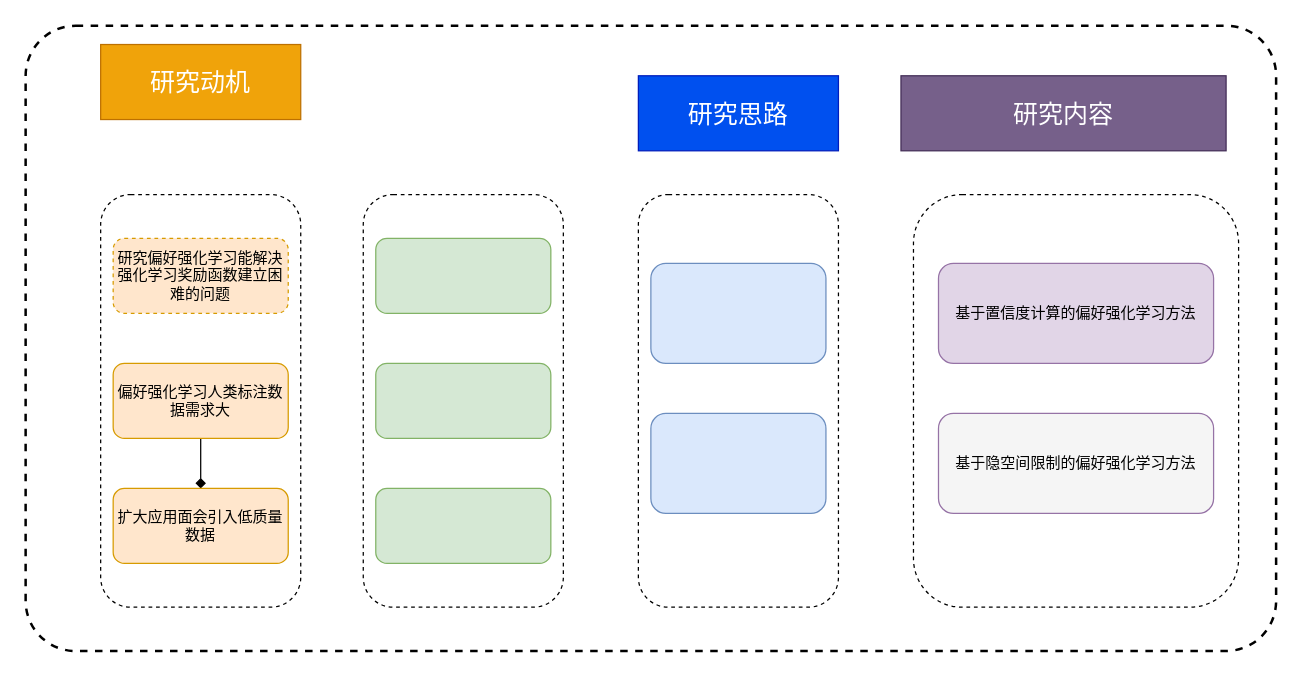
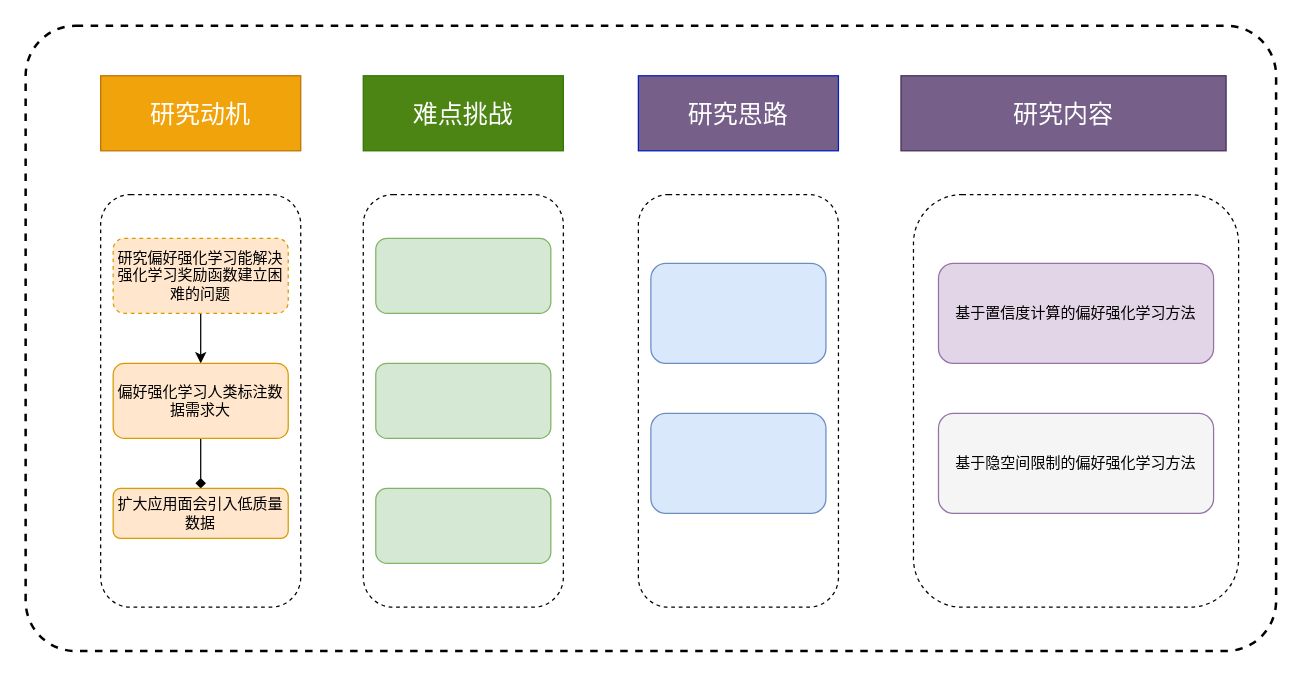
node "研究动机": moved (201, 82) -> (201, 113)
node "难点挑战": added
node "研究思路": fillcolor #0050ef -> #76608a
edge "研究偏好强化学习能解决强化学习奖励函数建立困难的问题" -> "偏好强化学习人类标注数据需求大": added
node "扩大应用面会引入低质量数据": size 175x75 -> 175x50
